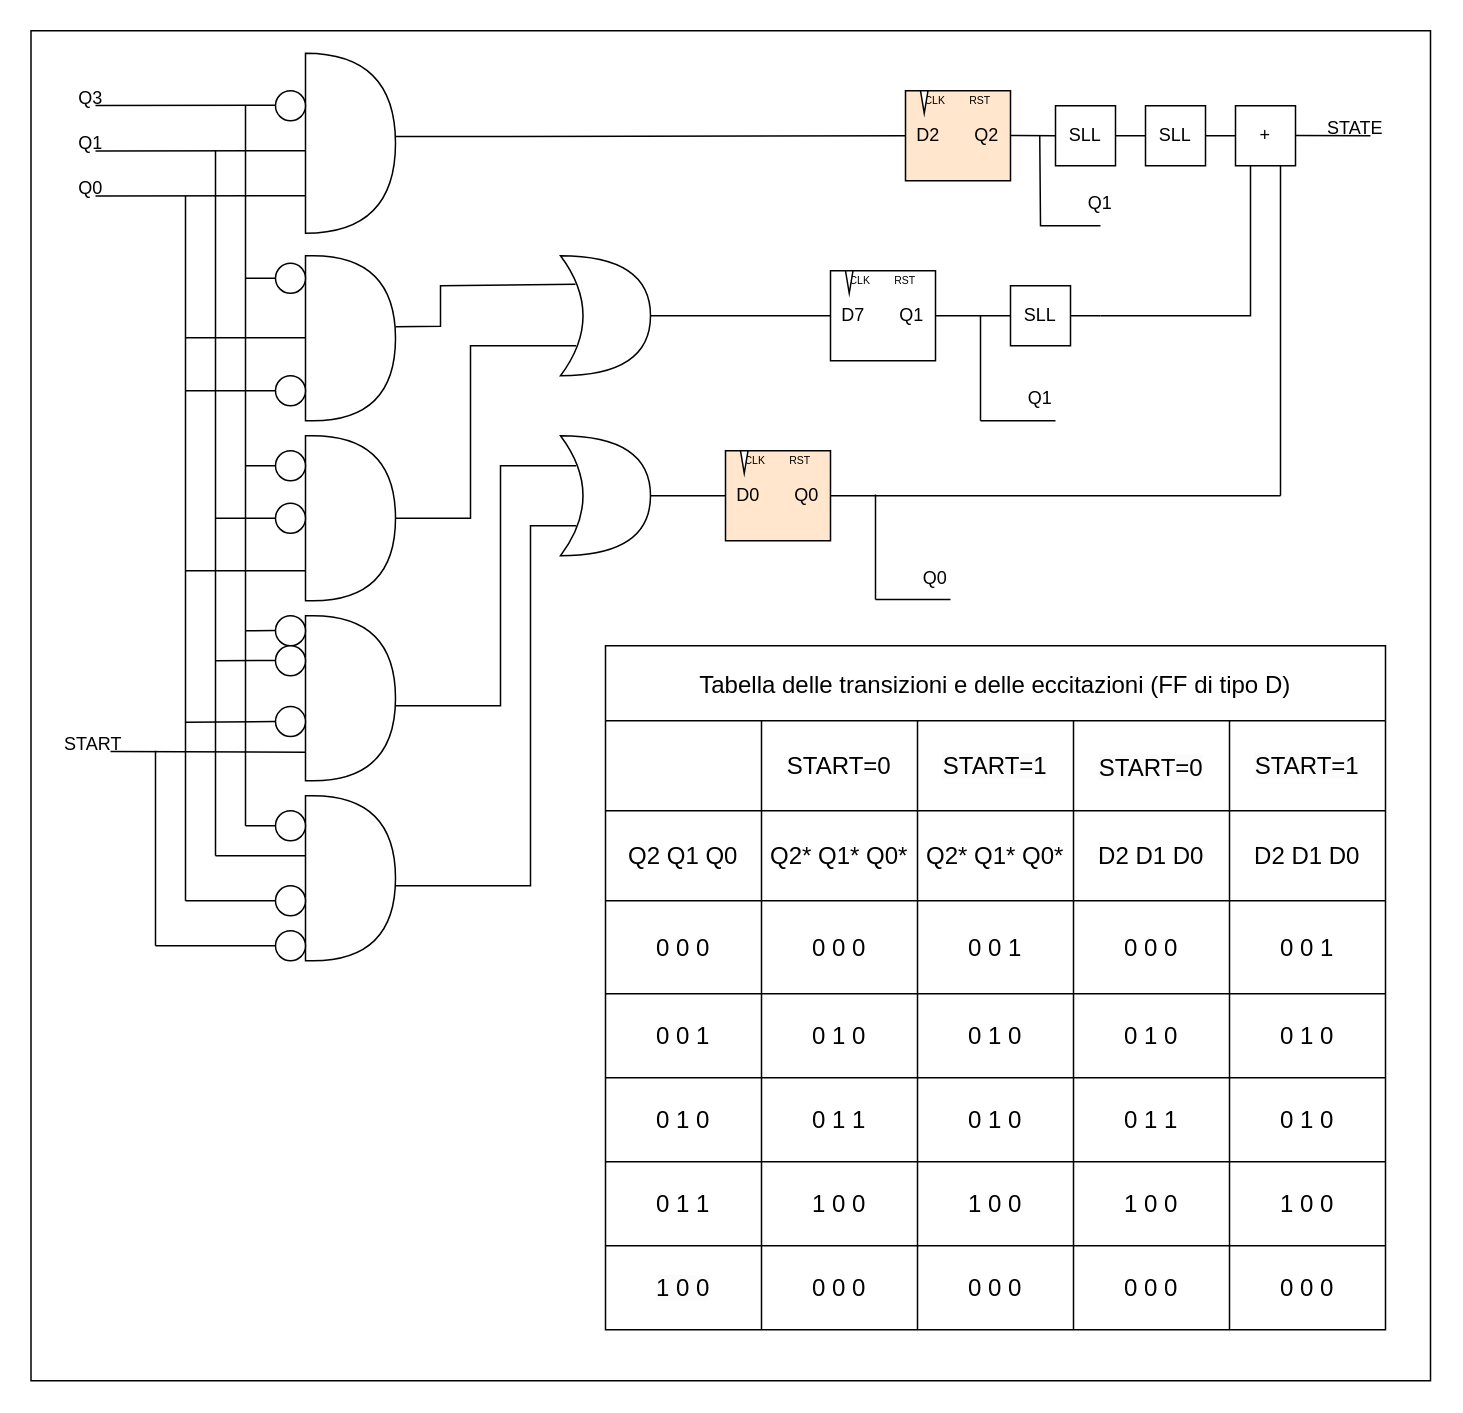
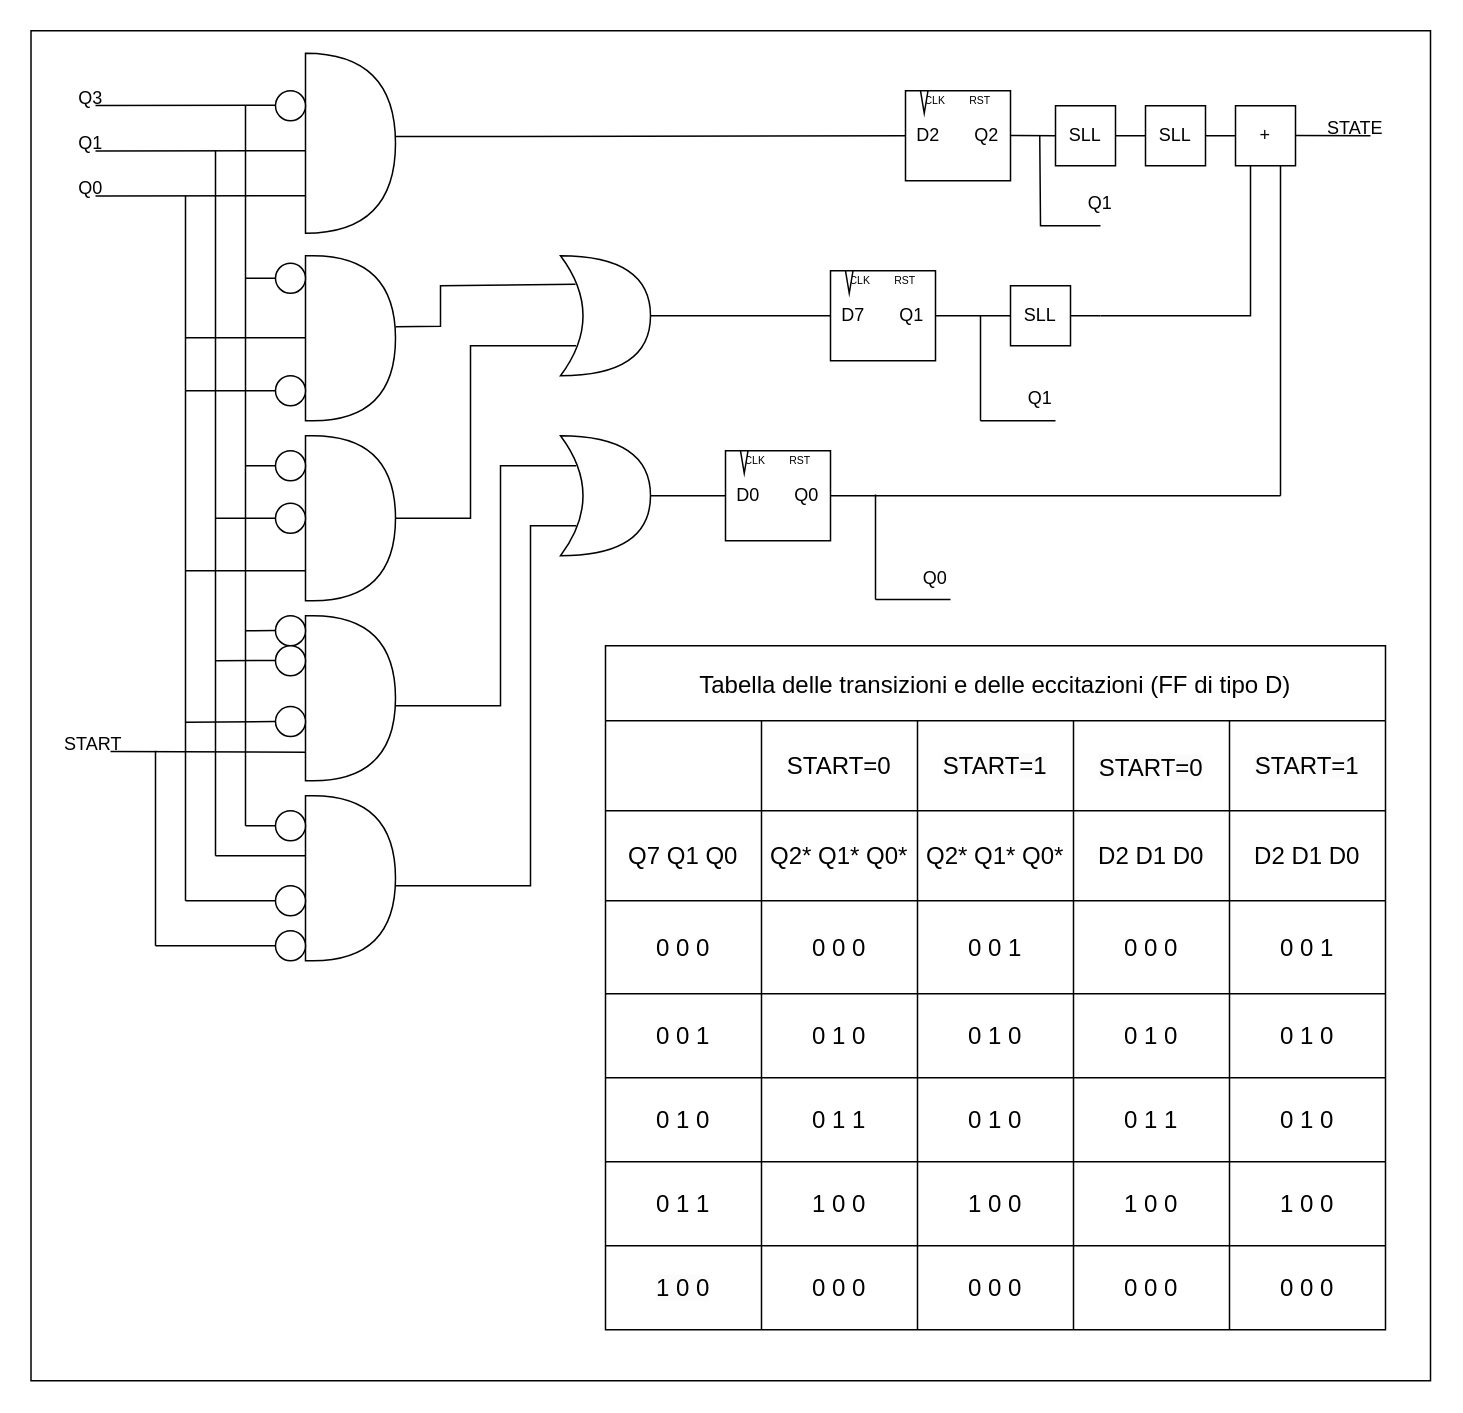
node "D2 Q2": fillcolor #ffe6cc -> #ffffff
node "D0 Q0": fillcolor #ffe6cc -> #ffffff
node "Q2 Q1 Q0": label "Q2 Q1 Q0" -> "Q7 Q1 Q0"
